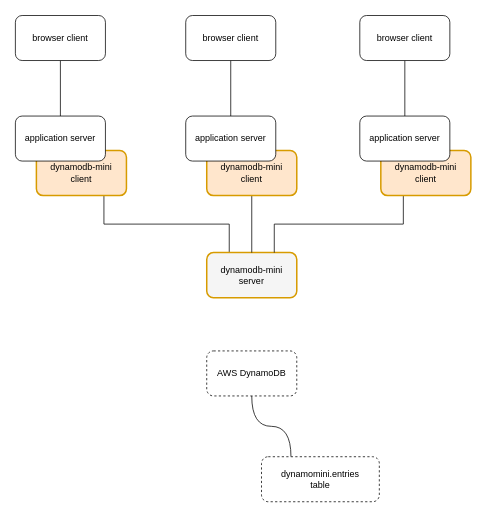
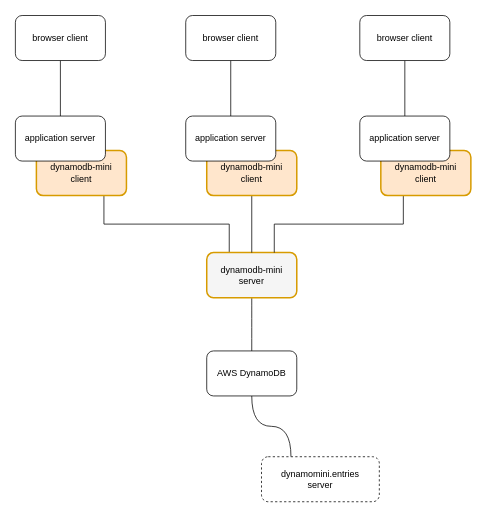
edge "dynamodb-mini server" -- "AWS DynamoDB": added
node "AWS DynamoDB": style dashed -> solid
node "dynamomini.entries table": label "dynamomini.entries table" -> "dynamomini.entries server"
